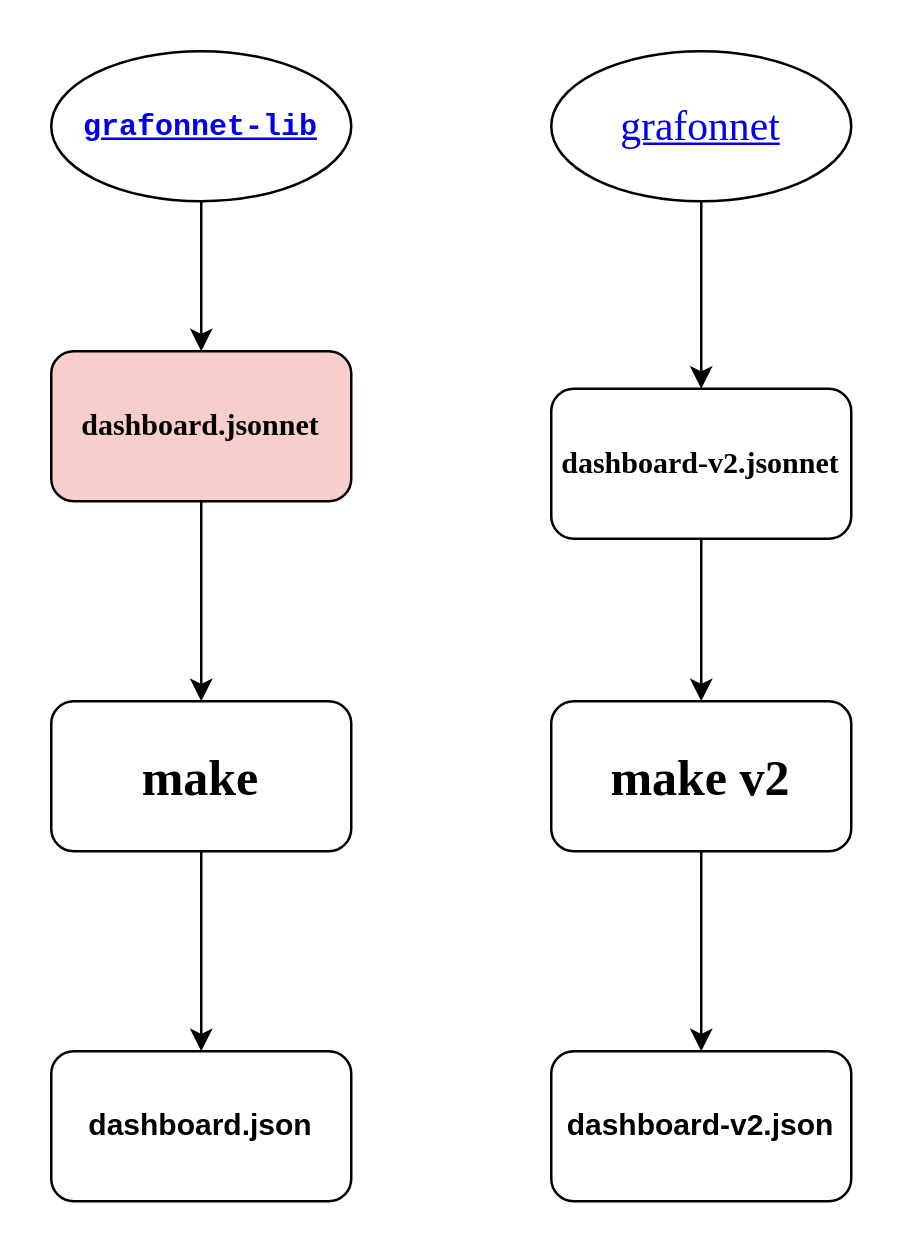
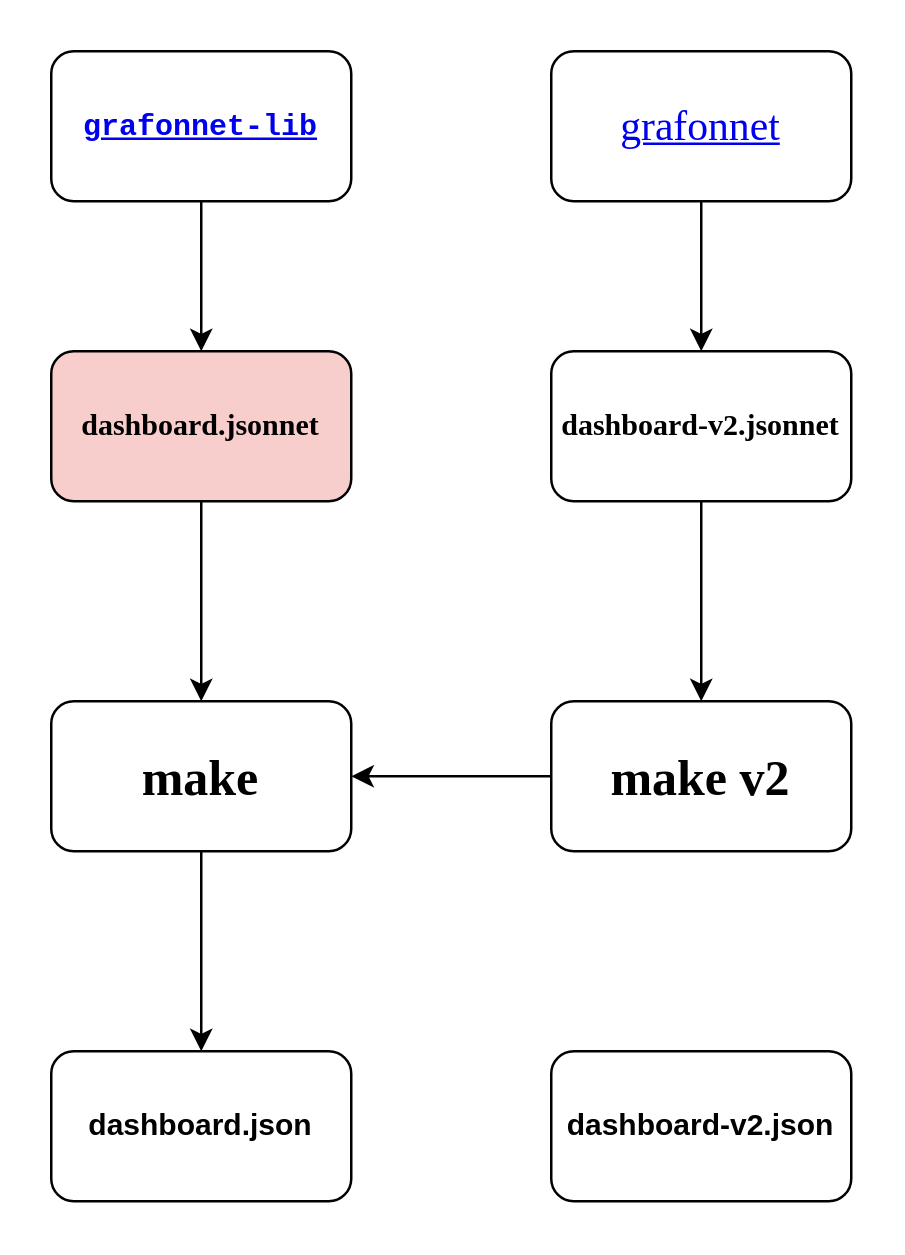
node "grafonnet-lib": shape ellipse -> rounded rectangle
node "grafonnet": shape ellipse -> rounded rectangle
node "dashboard-v2.jsonnet": moved (701, 464) -> (701, 426)
edge "make v2" -> "dashboard-v2.json": now "make v2" -> "make"
